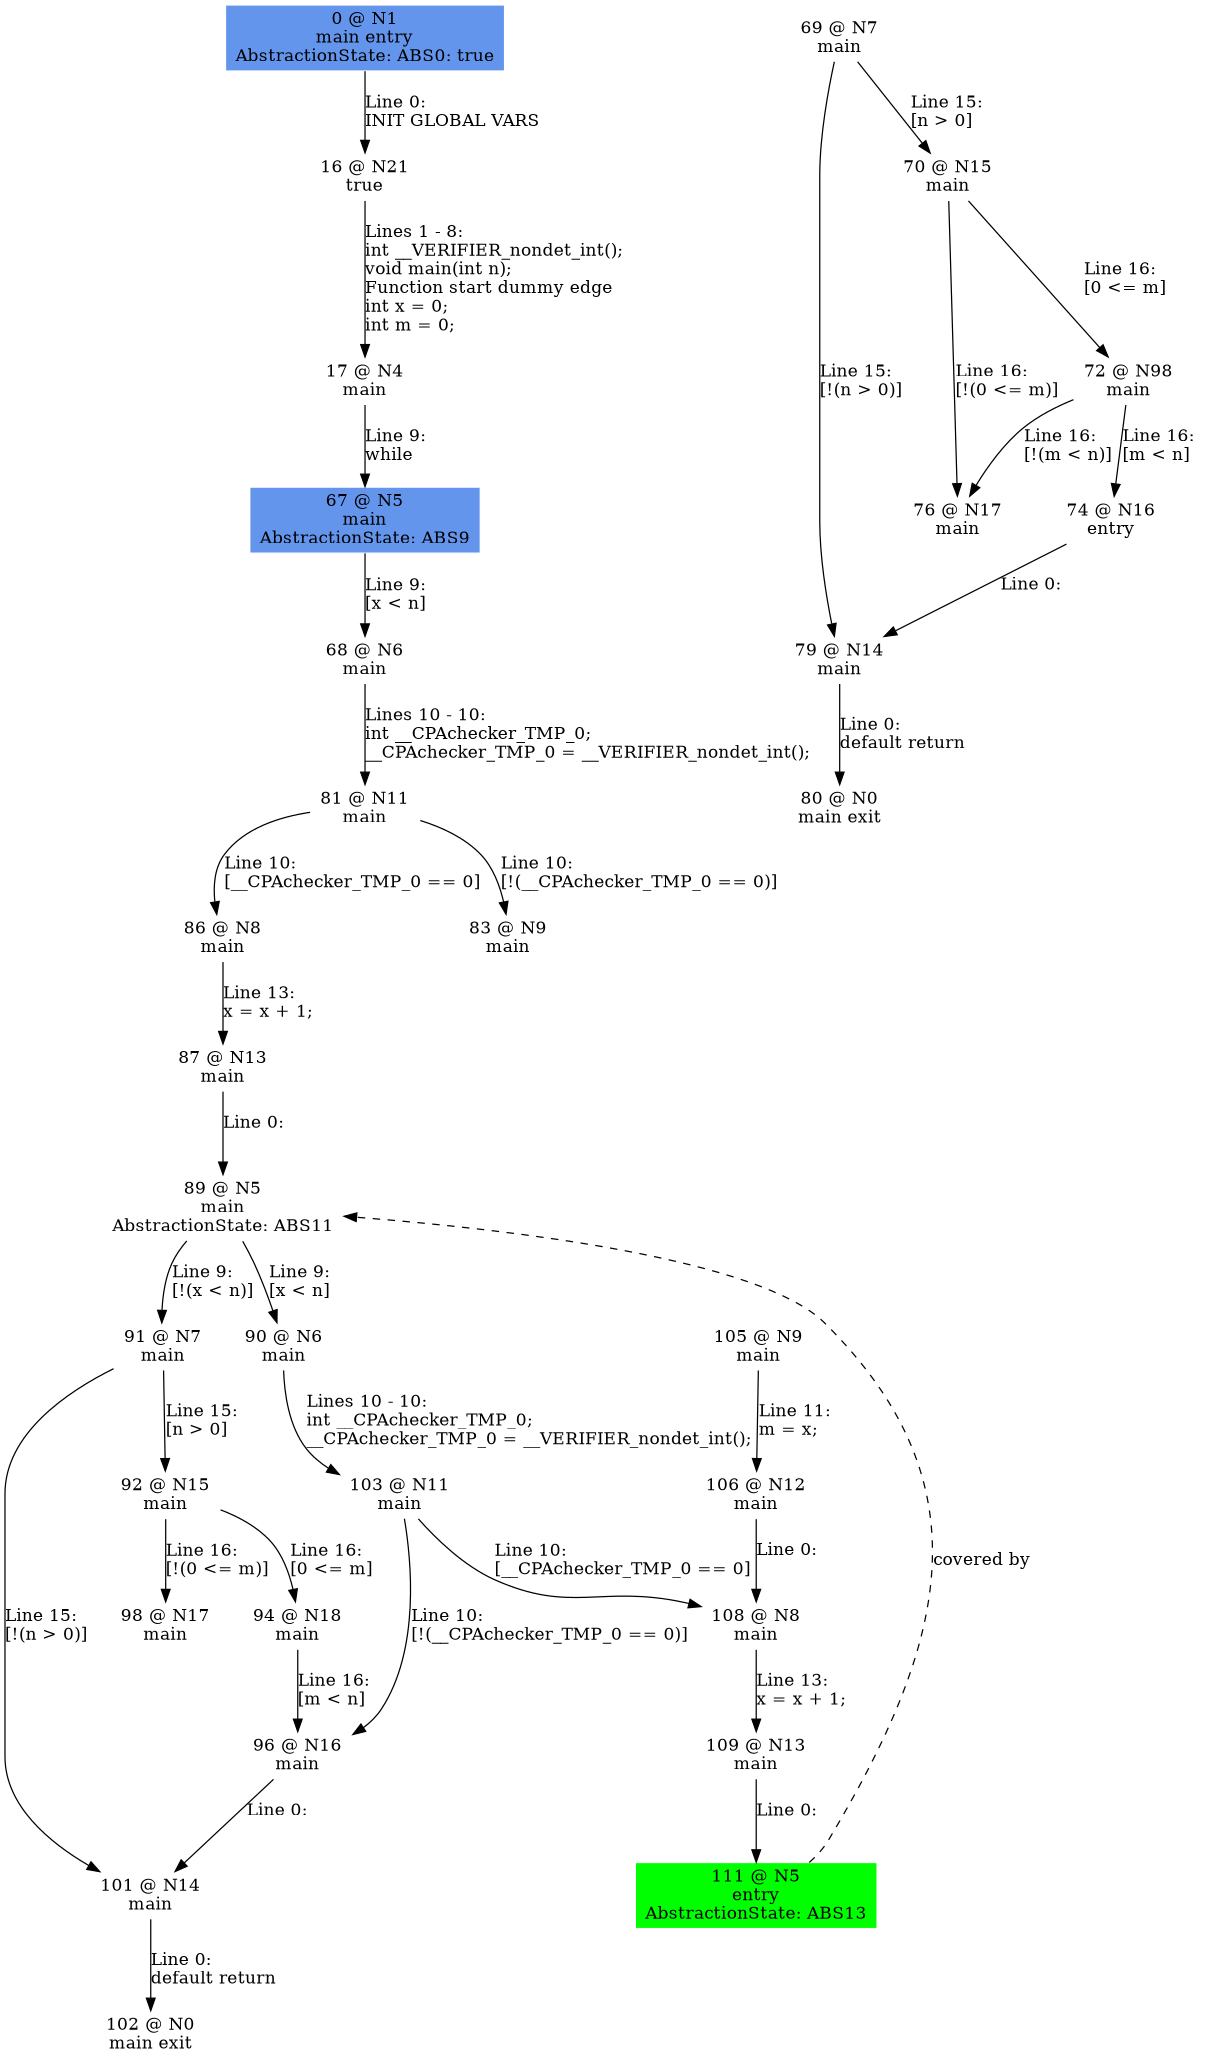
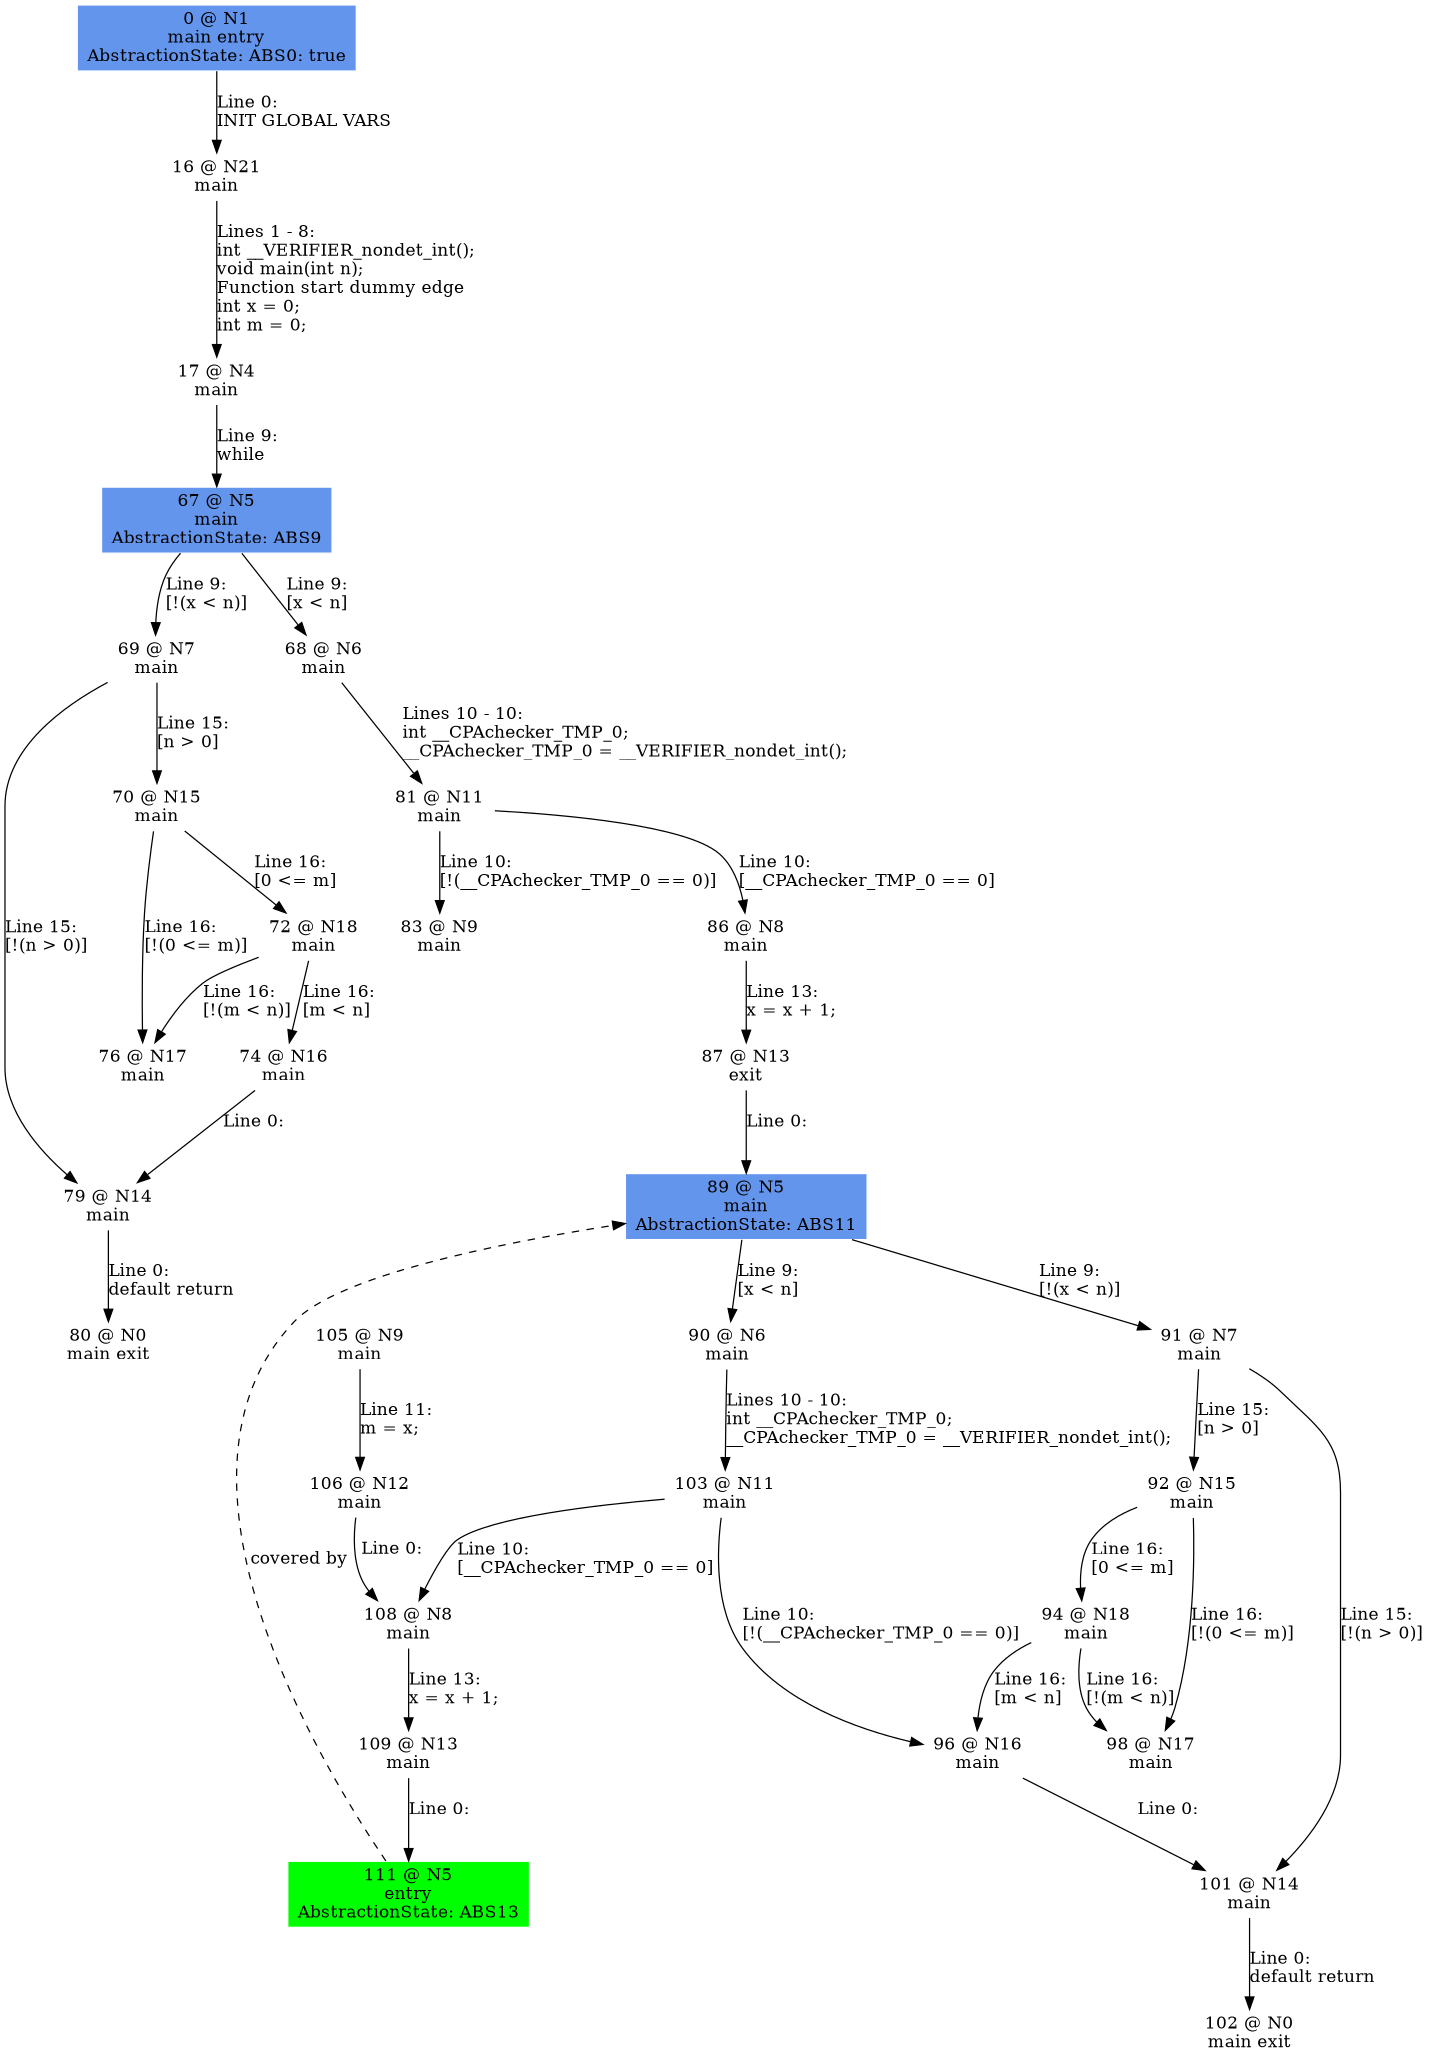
node "16 @ N21 true": label "16 @ N21 true" -> "16 @ N21 main"
node "72 @ N98 main": label "72 @ N98 main" -> "72 @ N18 main"
node "74 @ N16 entry": label "74 @ N16 entry" -> "74 @ N16 main"
edge "67 @ N5 main AbstractionState: ABS9" -> "69 @ N7 main": added, label "Line 9: [!(x < n)]"
node "87 @ N13 main": label "87 @ N13 main" -> "87 @ N13 exit"
node "89 @ N5 main AbstractionState: ABS11": fillcolor white -> cornflowerblue
edge "94 @ N18 main" -> "98 @ N17 main": added, label "Line 16: [!(m < n)]"
